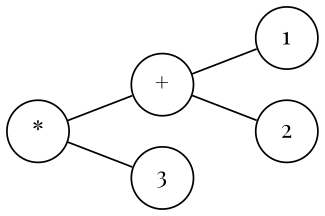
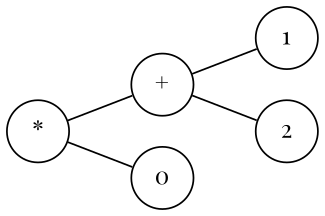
node "3": label "3" -> "0"
